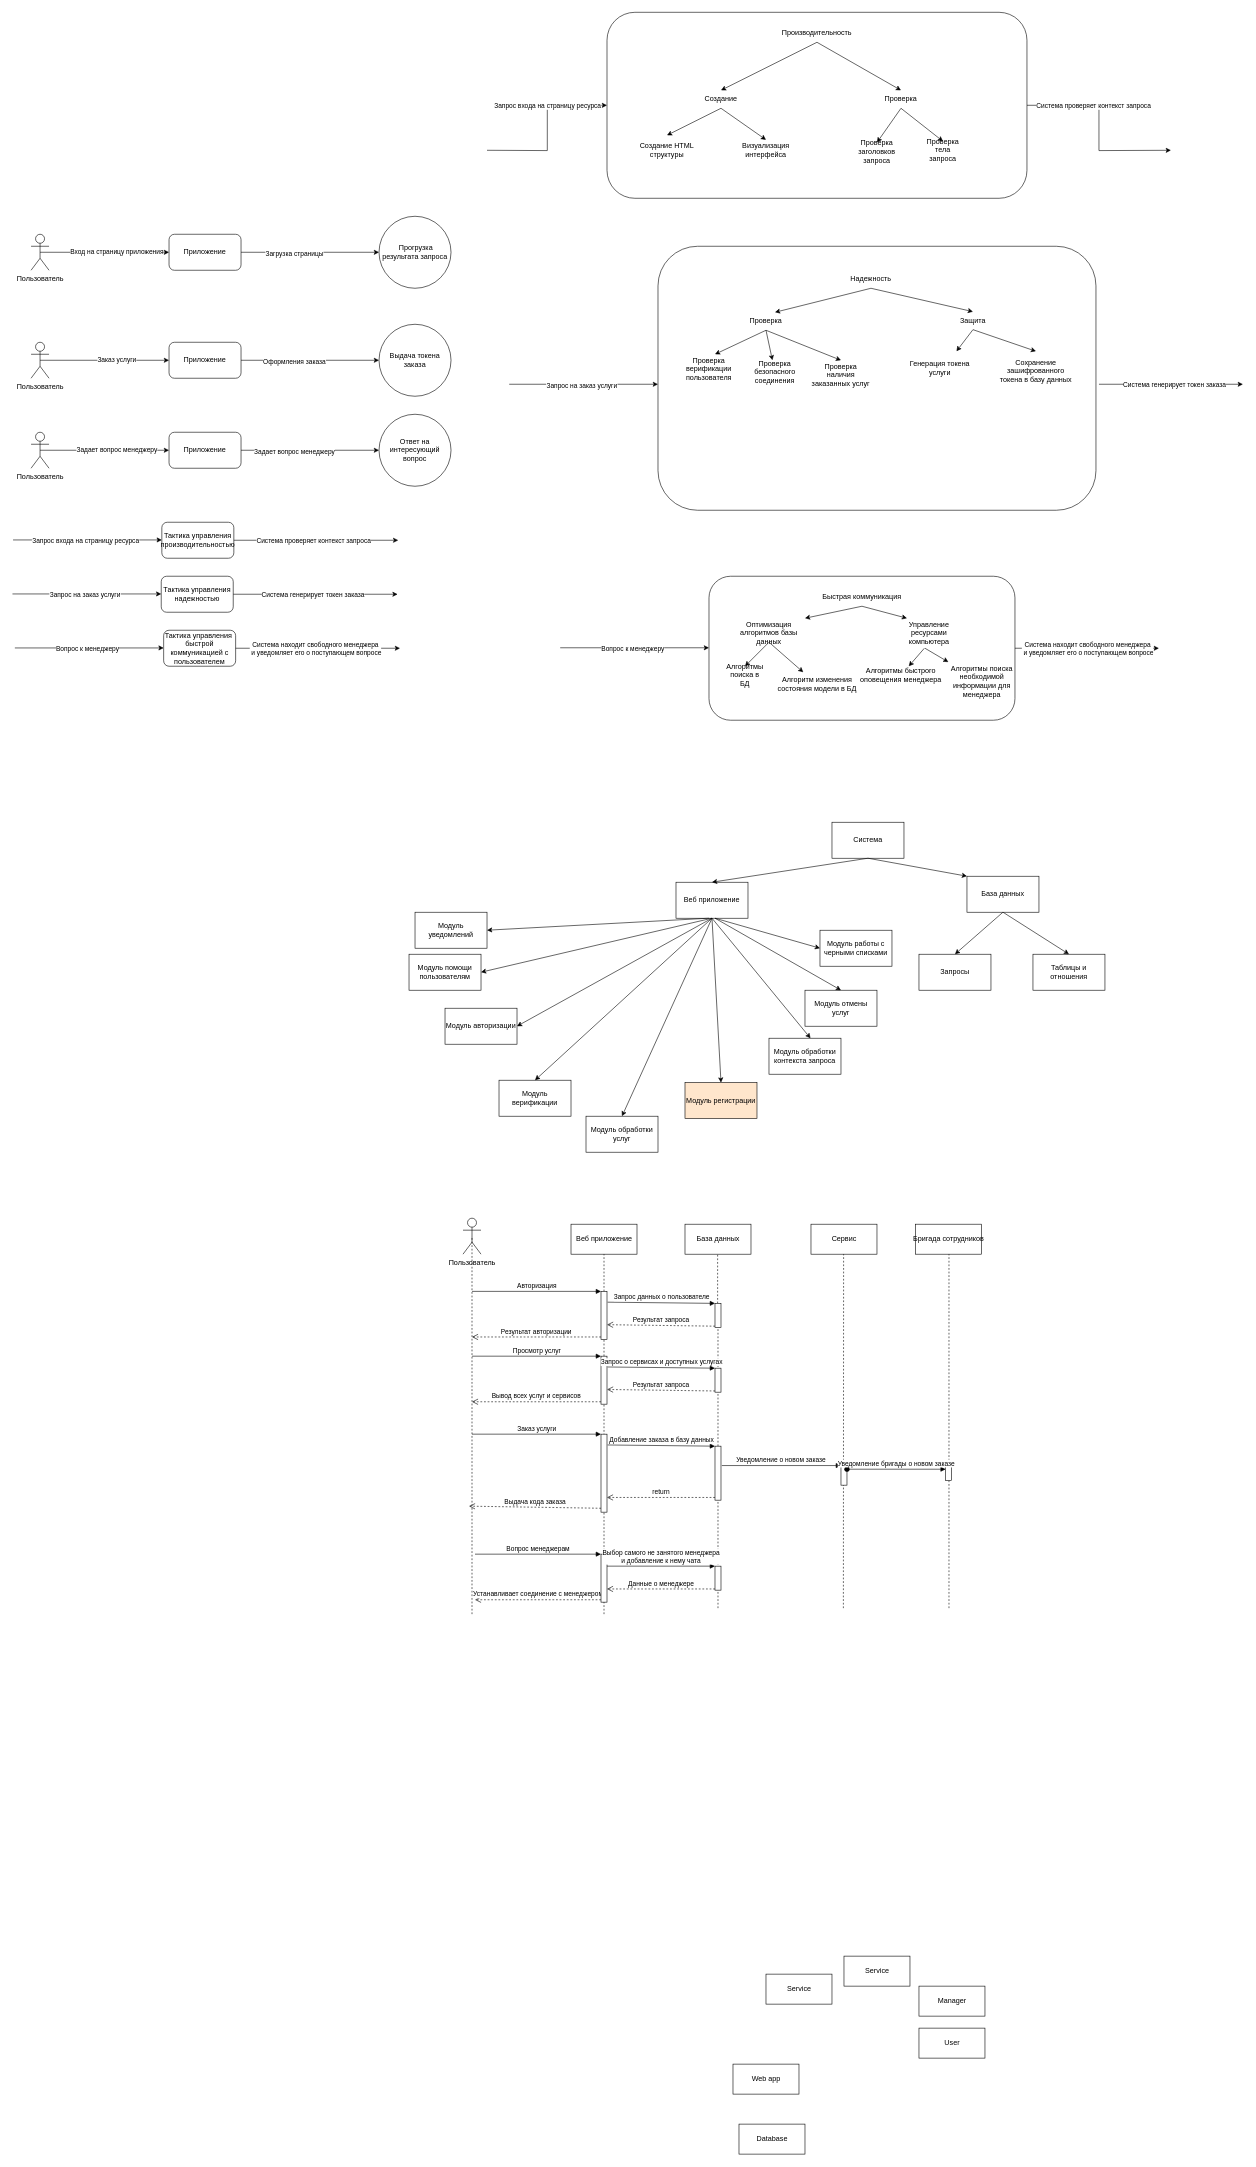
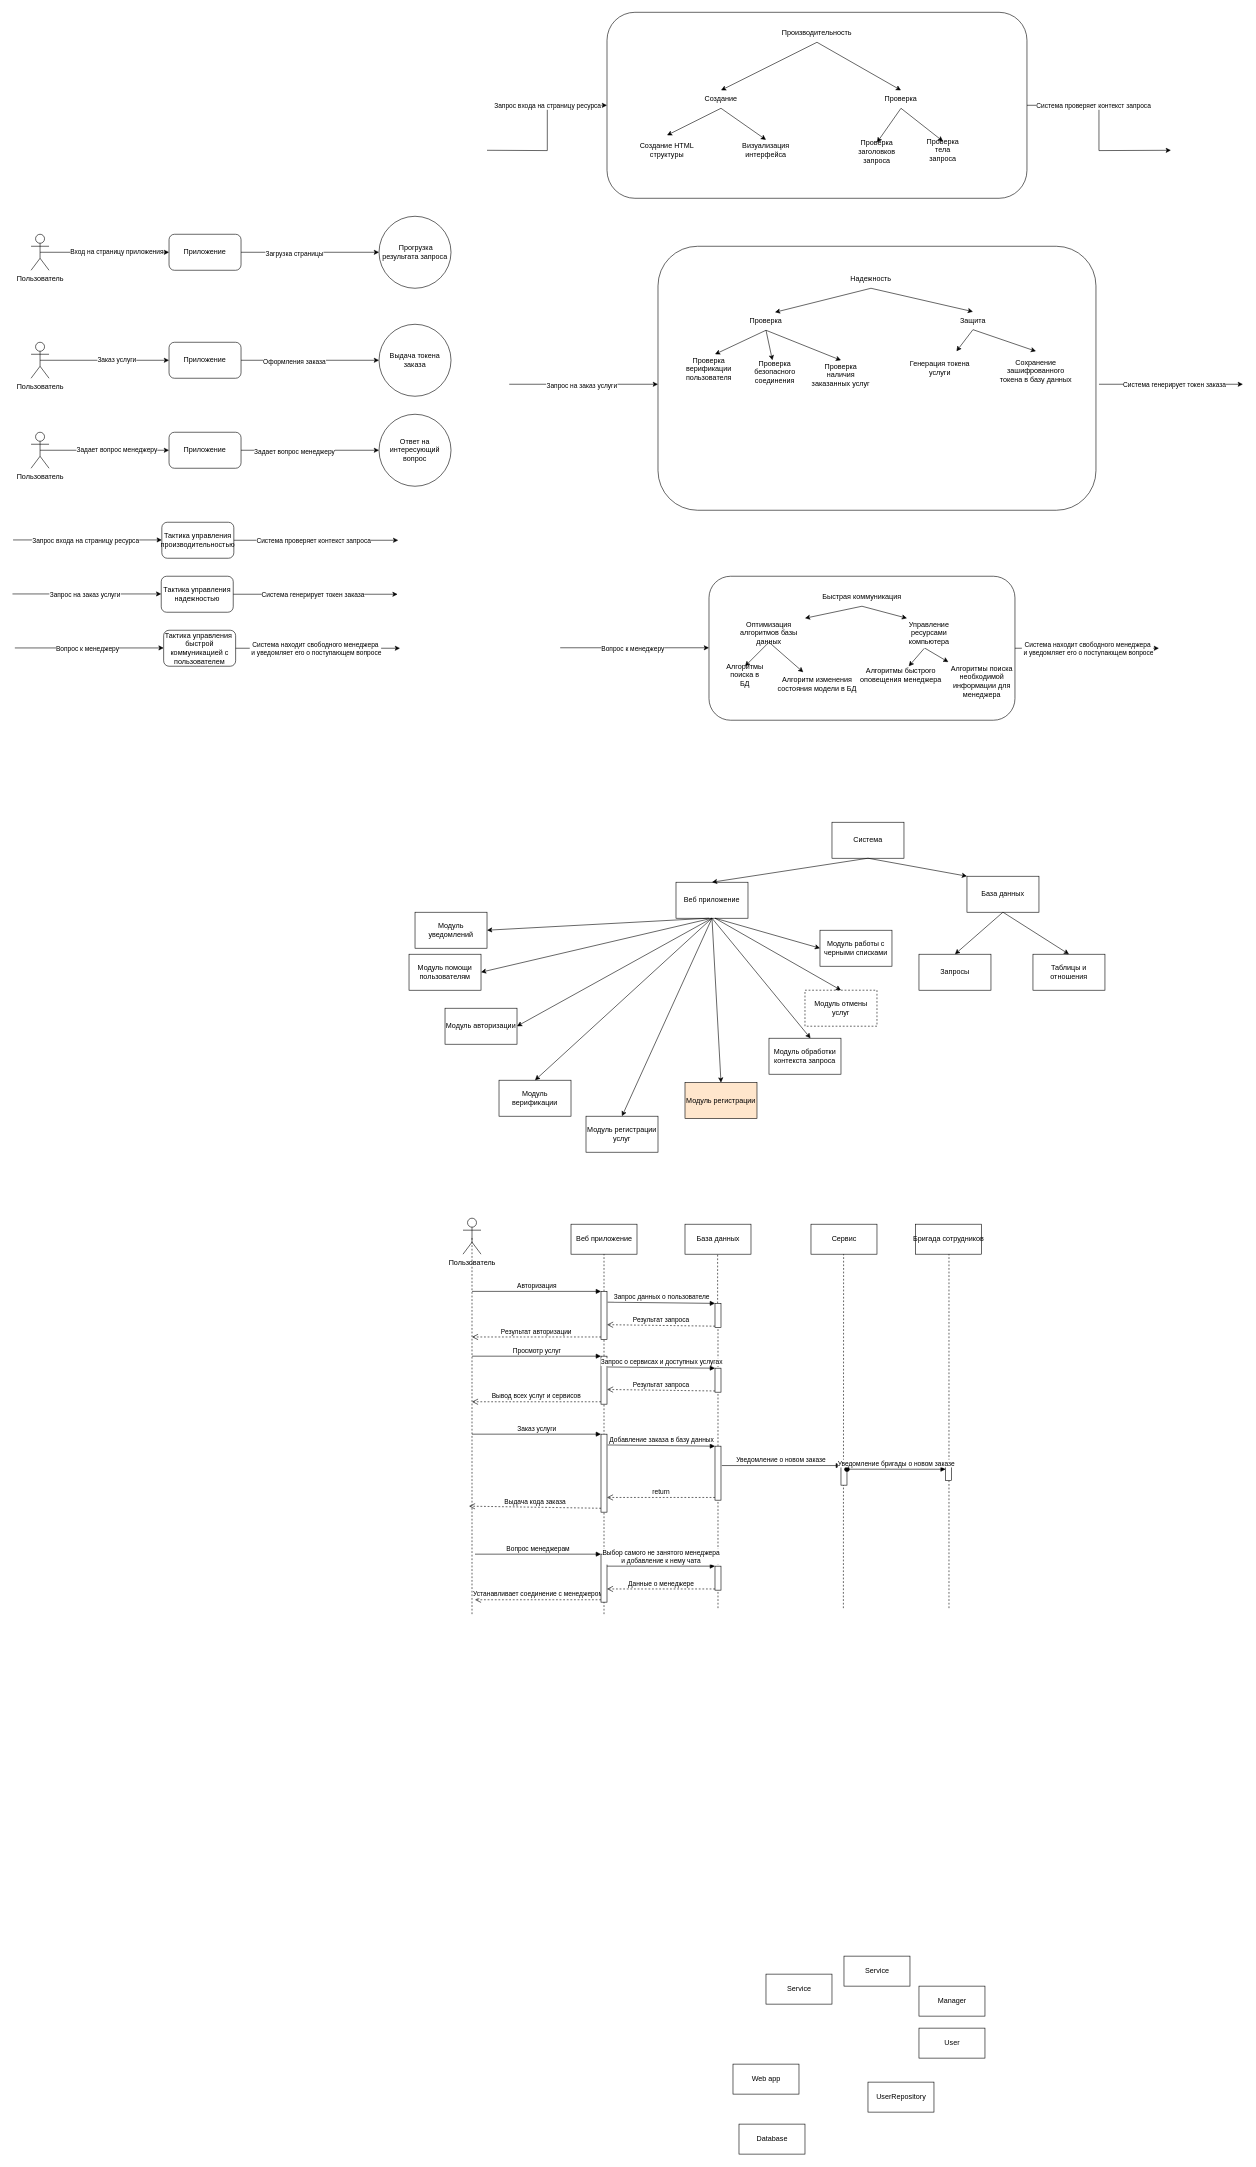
node "Модуль отмены услуг": style solid -> dashed
node "Модуль обработки услуг": label "Модуль обработки услуг" -> "Модуль регистрации услуг"
node "UserRepository": added
